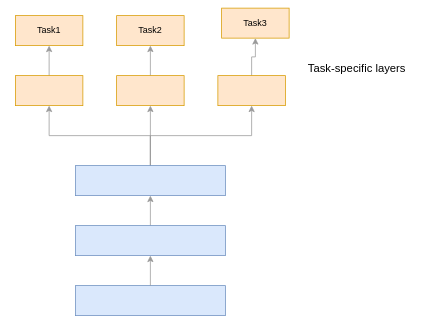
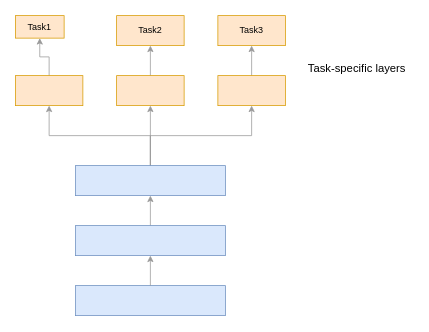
node "Task3": moved (255, 23) -> (252, 30)
node "Task1": size 68x30 -> 49x23
